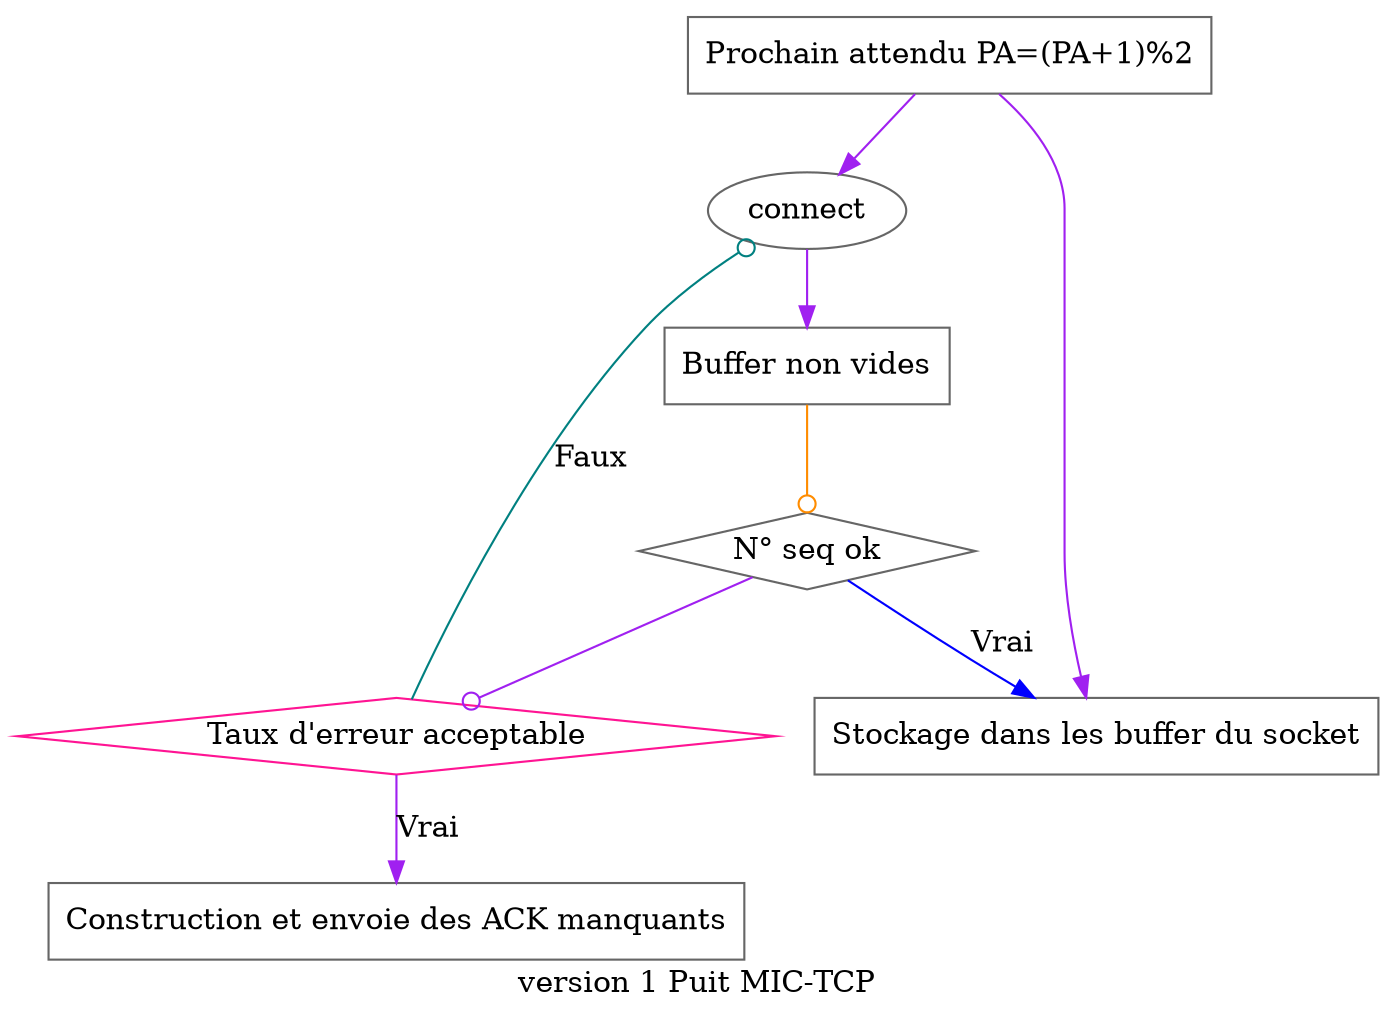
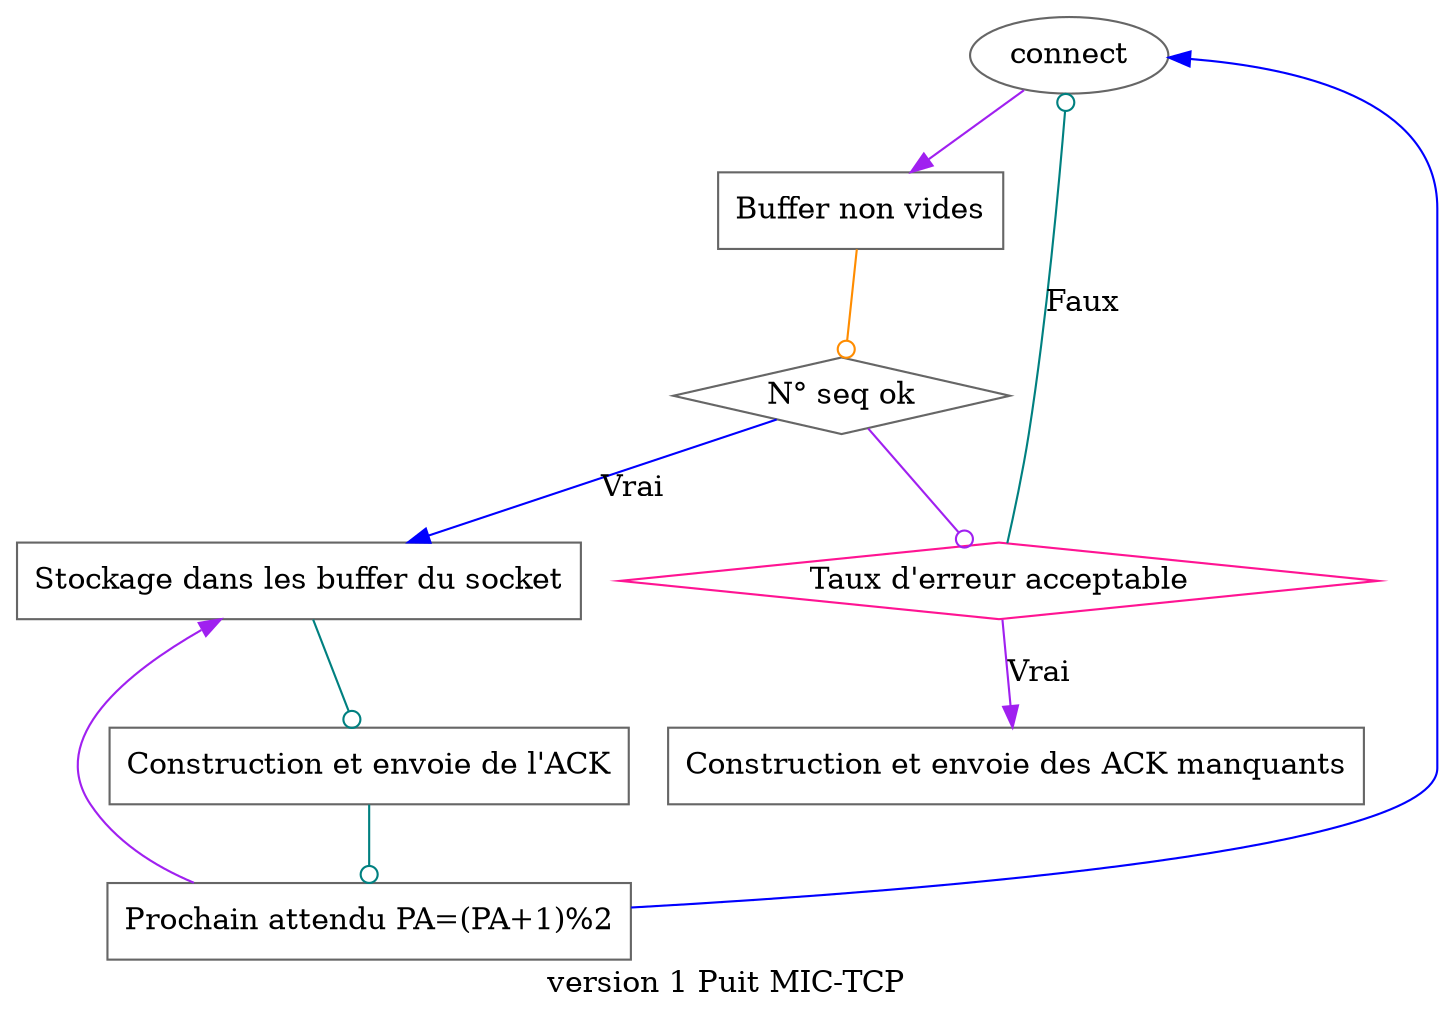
edge "Prochain attendu PA=(PA+1)%2" -> "connect": color purple -> blue
node "Construction et envoie de l'ACK": added
